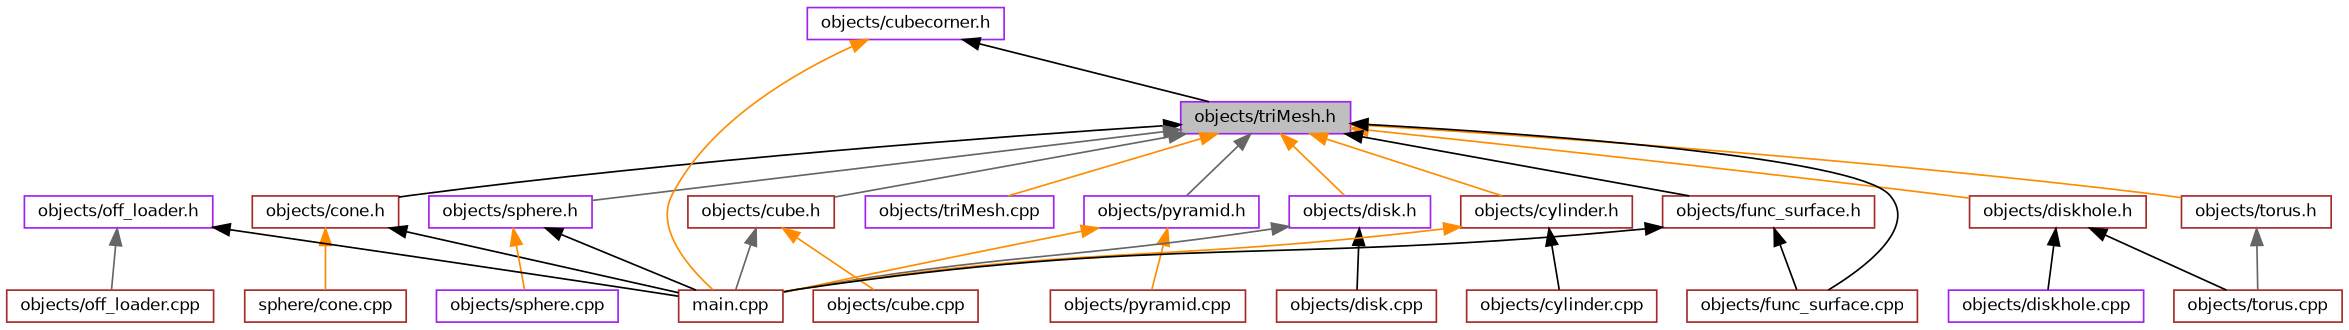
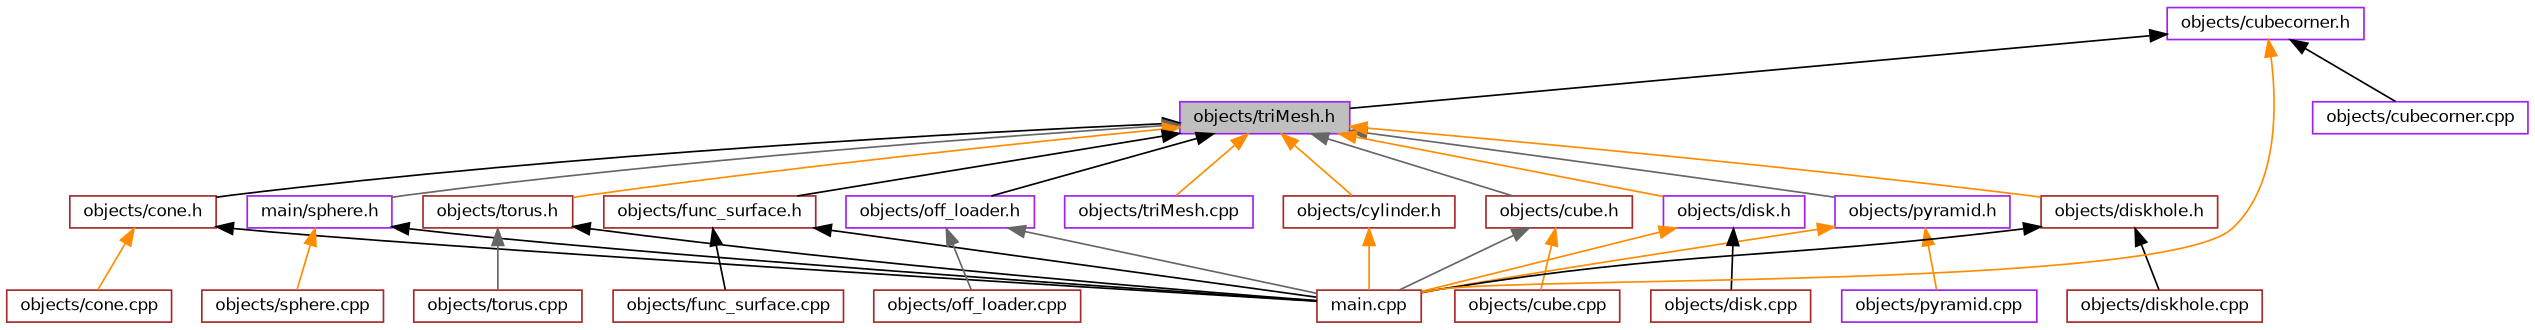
node "objects/cubecorner.cpp": added
edge "objects/func_surface.cpp" -> "objects/triMesh.h": now "objects/off_loader.h" -> "objects/triMesh.h"
node "objects/sphere.h": label "objects/sphere.h" -> "main/sphere.h"
edge "main.cpp" -> "objects/torus.h": added
edge "main.cpp" -> "objects/disk.h": color gray40 -> darkorange
edge "main.cpp" -> "objects/off_loader.h": color black -> gray40
edge "objects/torus.cpp" -> "objects/diskhole.h": now "main.cpp" -> "objects/diskhole.h"
node "sphere/cone.cpp": label "sphere/cone.cpp" -> "objects/cone.cpp"
node "objects/sphere.cpp": color purple -> brown
node "objects/pyramid.cpp": color brown -> purple
node "objects/cylinder.cpp": removed
node "objects/diskhole.cpp": color purple -> brown
